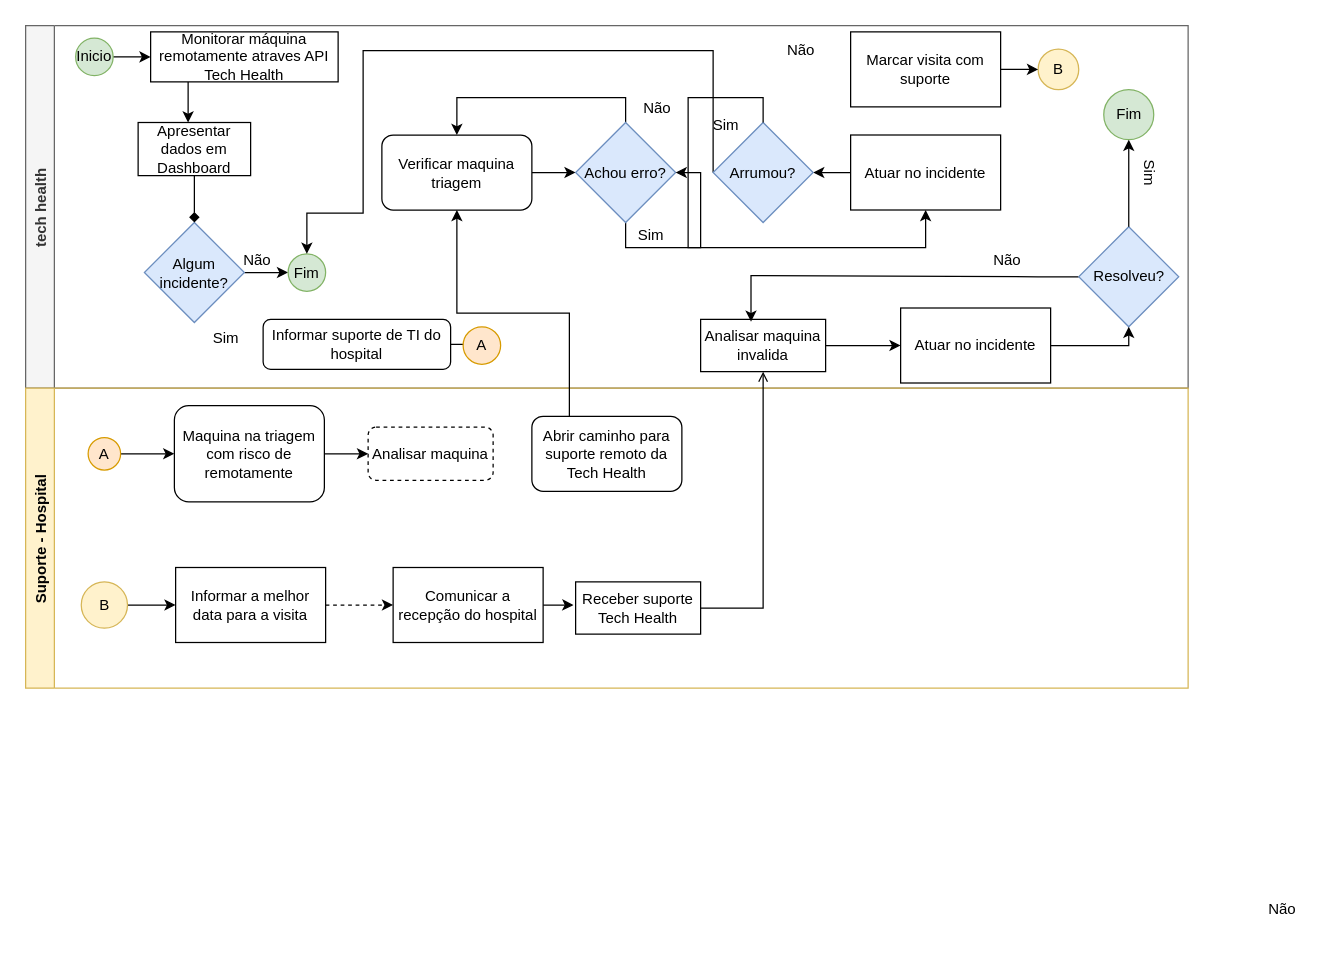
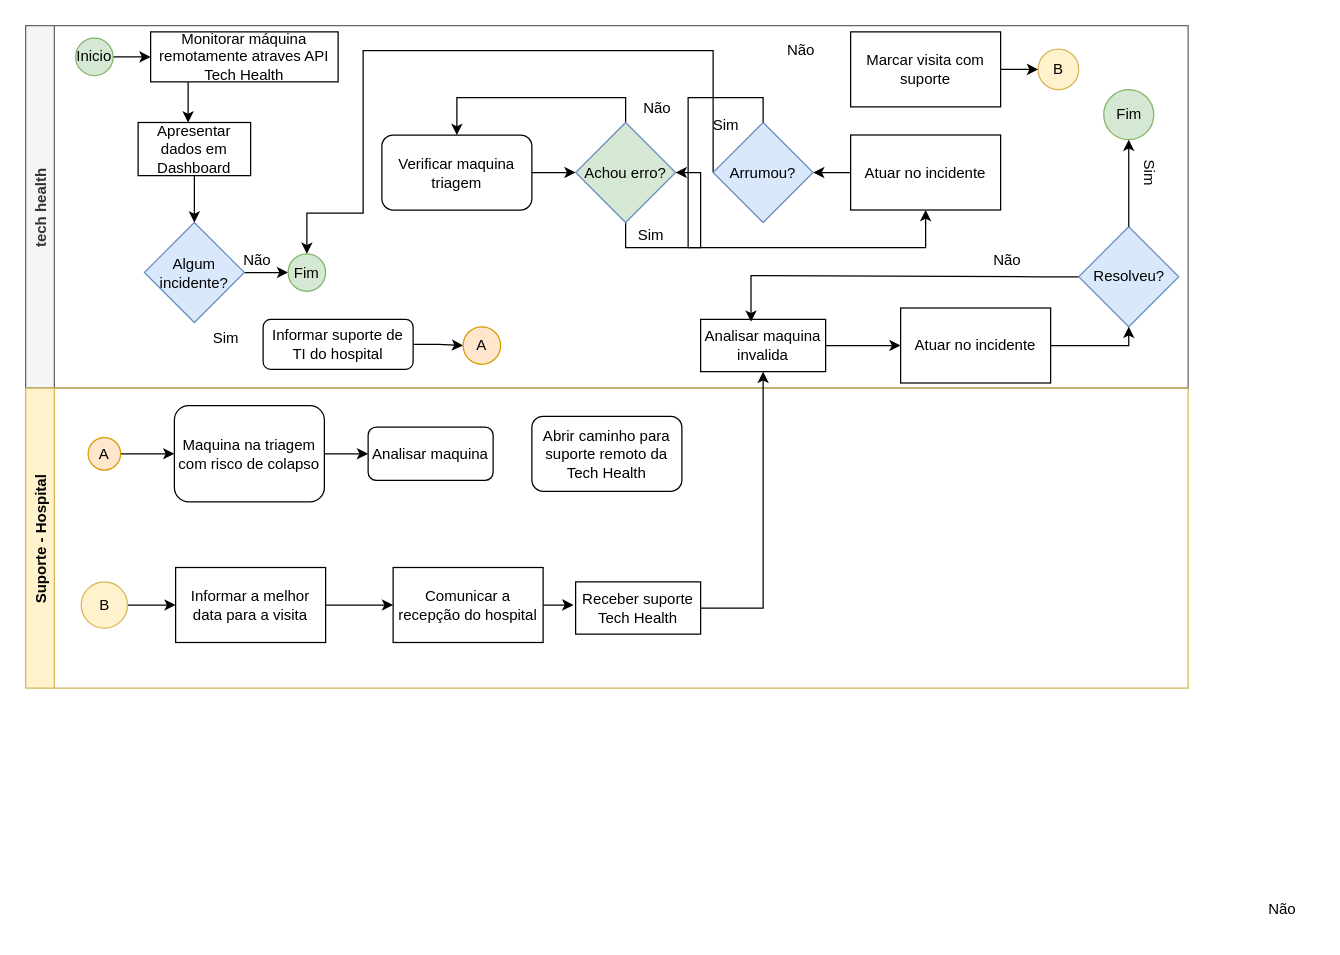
node "Achou erro?": fillcolor #dae8fc -> #d5e8d4
edge "Apresentar dados em Dashboard" -> "Algum incidente?": arrowhead diamond -> classic
edge "Abrir caminho para suporte remoto da Tech Health" -> "Verificar maquina triagem": removed
node "Informar suporte de TI do hospital": size 188x50 -> 150x50
edge "Receber suporte Tech Health" -> "Analisar maquina invalida": arrowhead open -> classic
node "Maquina na triagem com risco de remotamente": label "Maquina na triagem com risco de remotamente" -> "Maquina na triagem com risco de colapso"
node "Analisar maquina": style dashed -> solid
edge "Informar a melhor data para a visita" -> "Comunicar a recepção do hospital": style dashed -> solid
